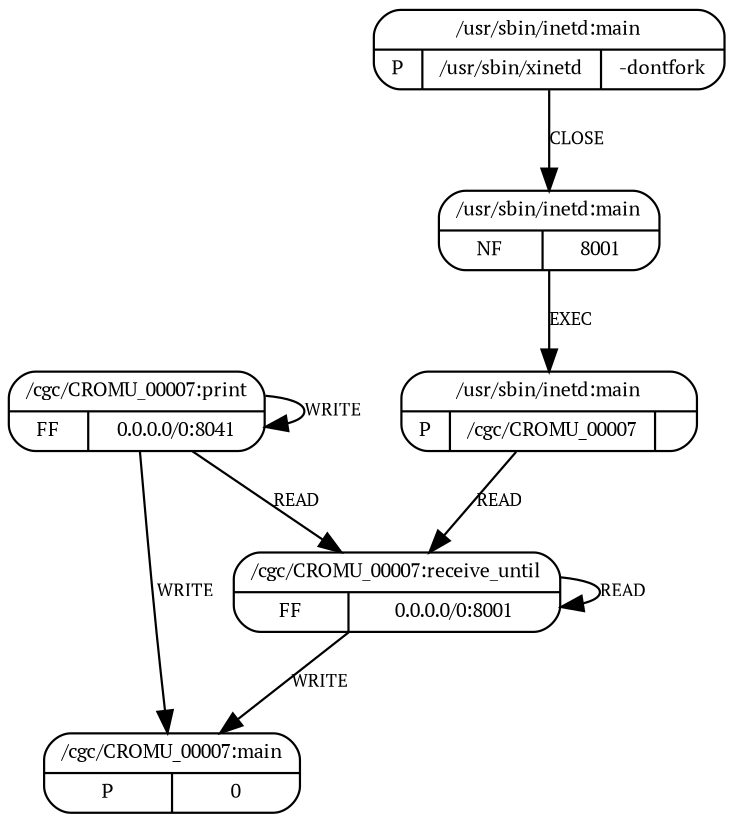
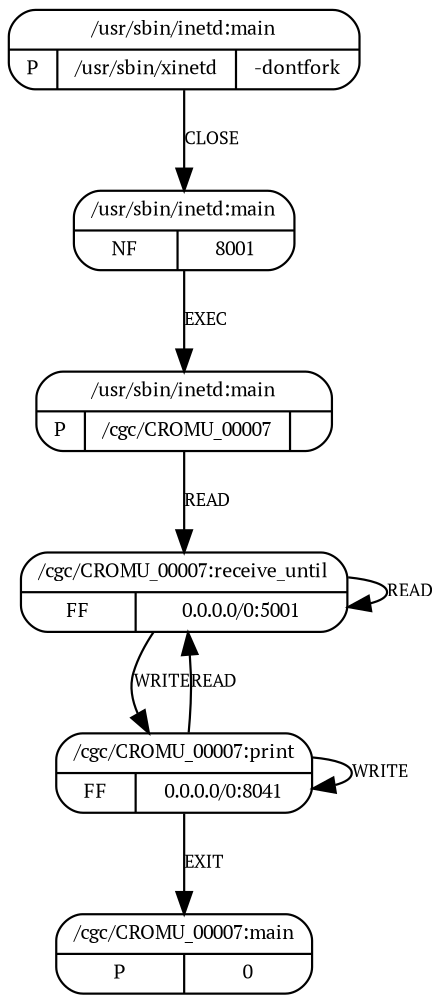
edge "/cgc/CROMU_00007:print" -> "/cgc/CROMU_00007:main": label "WRITE" -> "EXIT"
node "/cgc/CROMU_00007:receive_until": text "0.0.0.0/0:8001" -> "0.0.0.0/0:5001"
edge "/cgc/CROMU_00007:receive_until" -> "/cgc/CROMU_00007:main": now "/cgc/CROMU_00007:receive_until" -> "/cgc/CROMU_00007:print"
